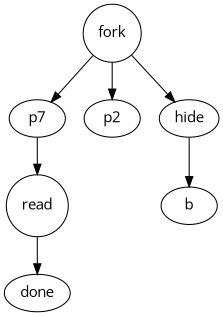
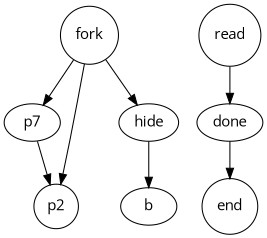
node "p2": shape ellipse -> circle
edge "p7" -> "read": now "p7" -> "p2"
node "end": added
